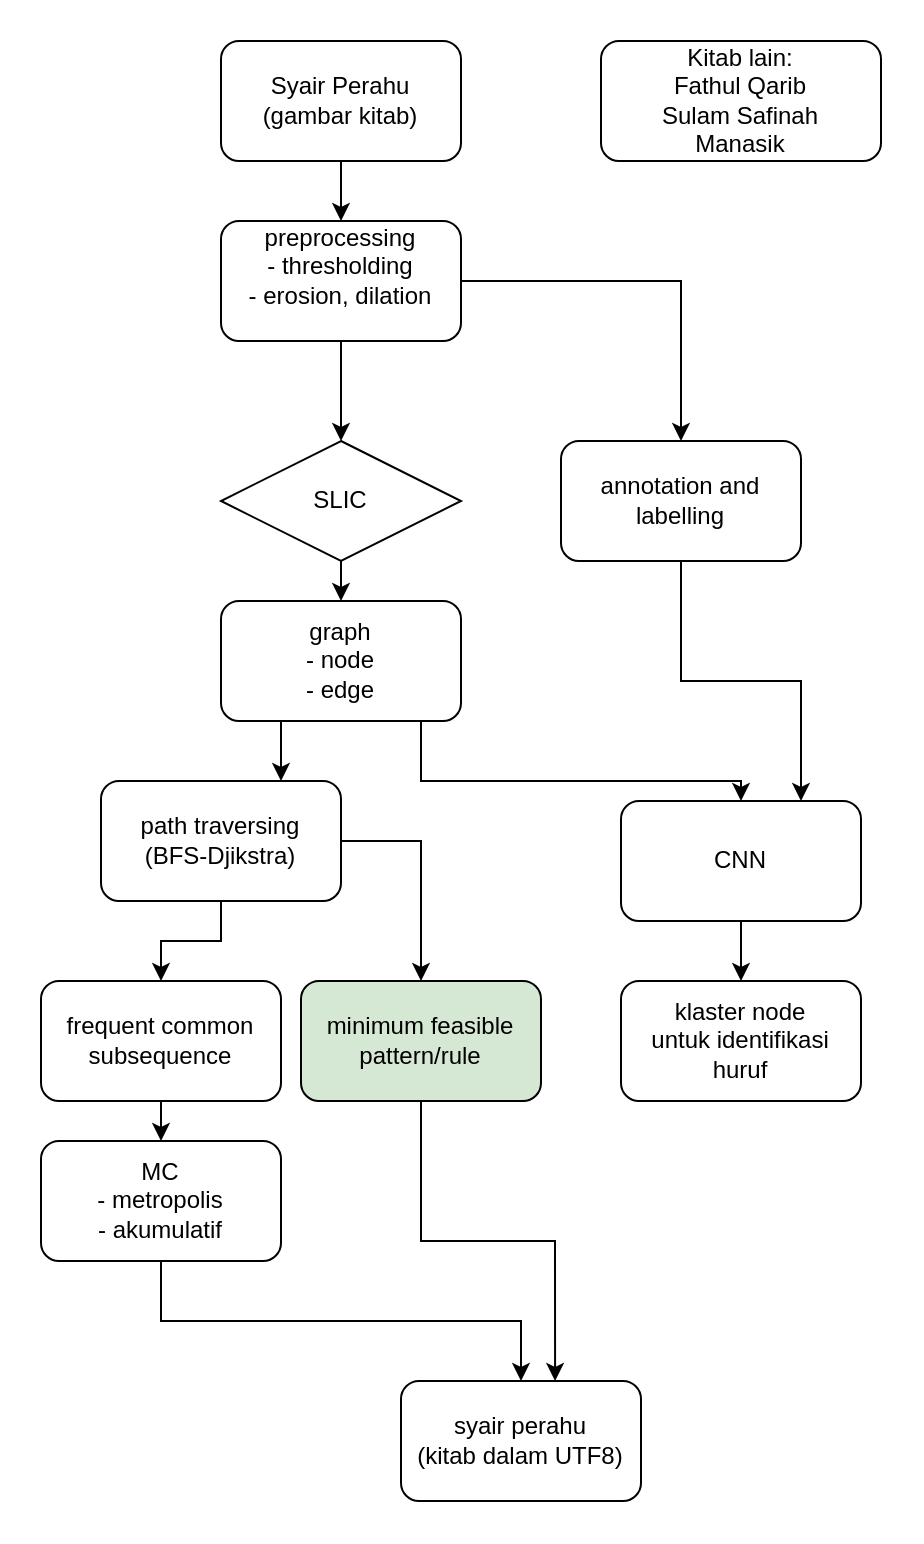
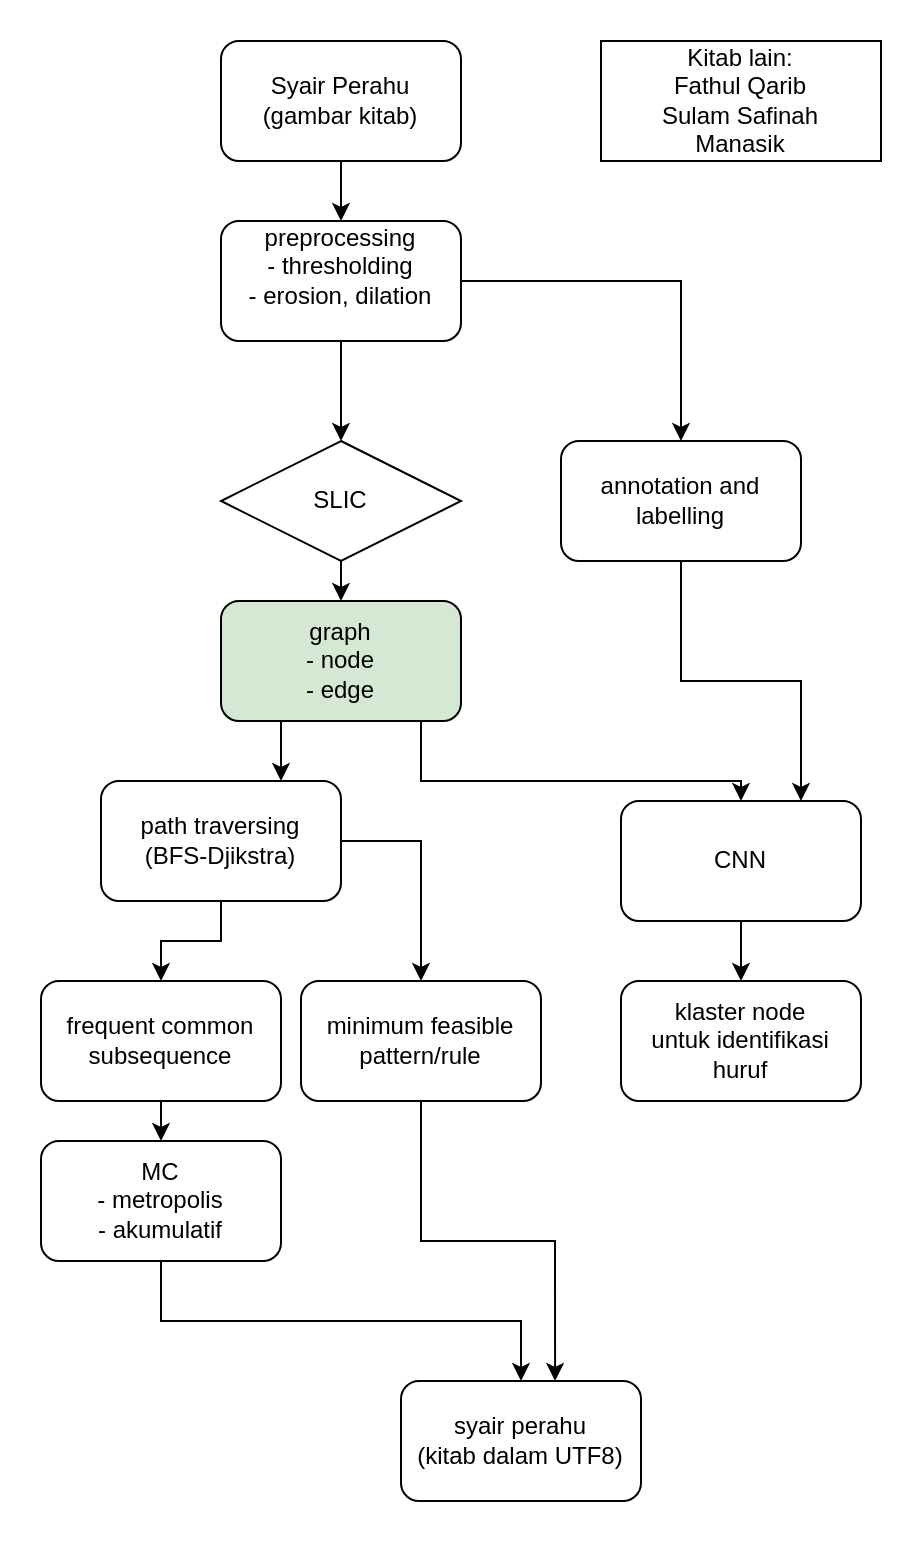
node "Kitab lain: Fathul Qarib Sulam Safinah Manasik": shape rounded rectangle -> rectangle
node "graph - node - edge": fillcolor #ffffff -> #d5e8d4
node "minimum feasible pattern/rule": fillcolor #d5e8d4 -> #ffffff
